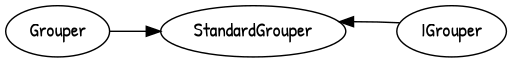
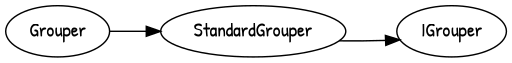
edge "IGrouper" -> "StandardGrouper": reversed
